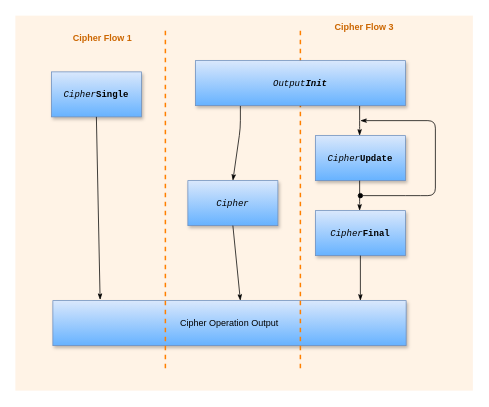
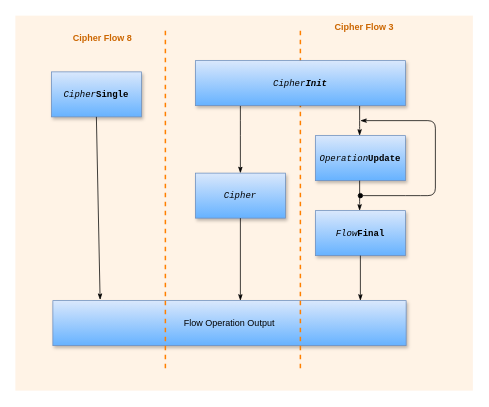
node "Cipher Flow 1": label "Cipher Flow 1" -> "Cipher Flow 8"
node "OutputInit": label "OutputInit" -> "CipherInit"
node "CipherUpdate": label "CipherUpdate" -> "OperationUpdate"
node "Cipher": moved (233, 203) -> (240, 195)
node "CipherFinal": label "CipherFinal" -> "FlowFinal"
node "Cipher Operation Output": label "Cipher Operation Output" -> "Flow Operation Output"
